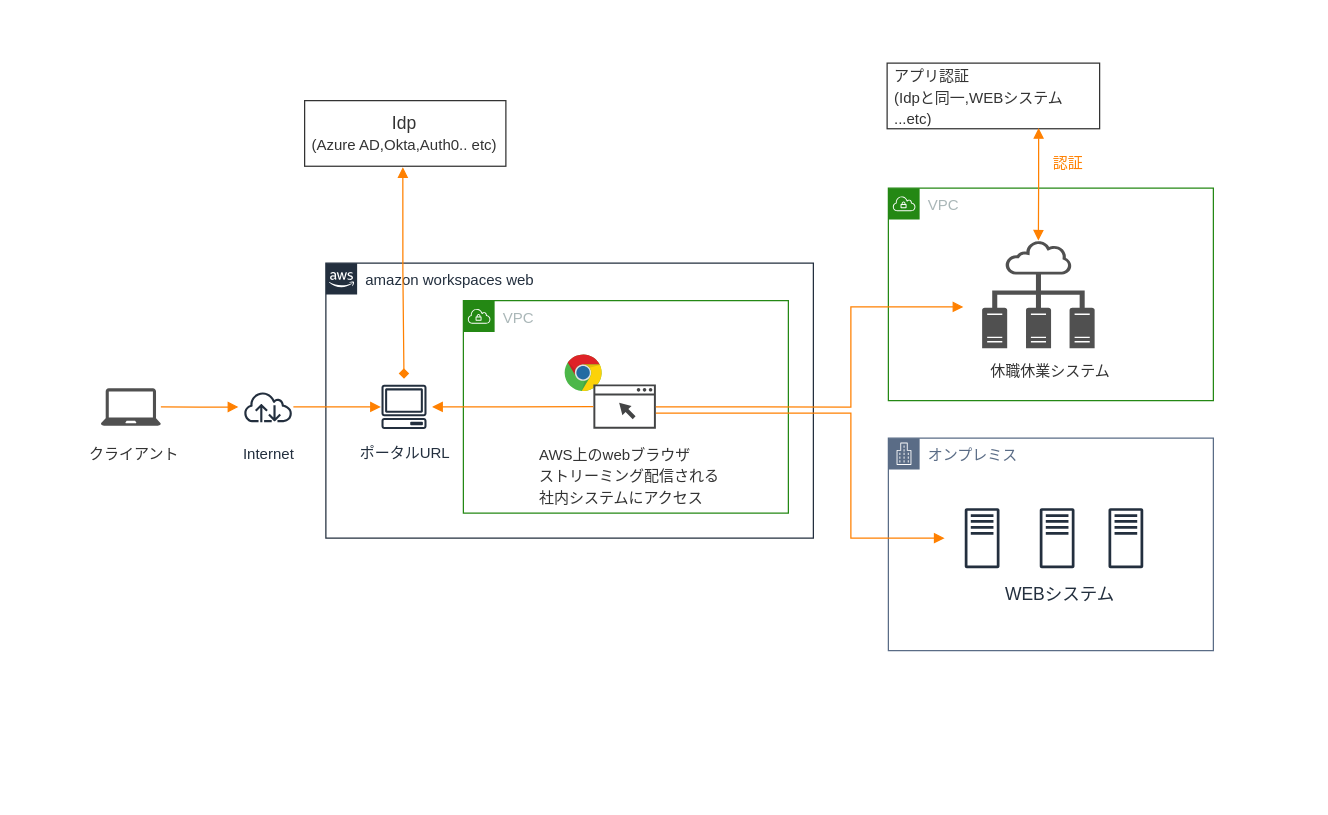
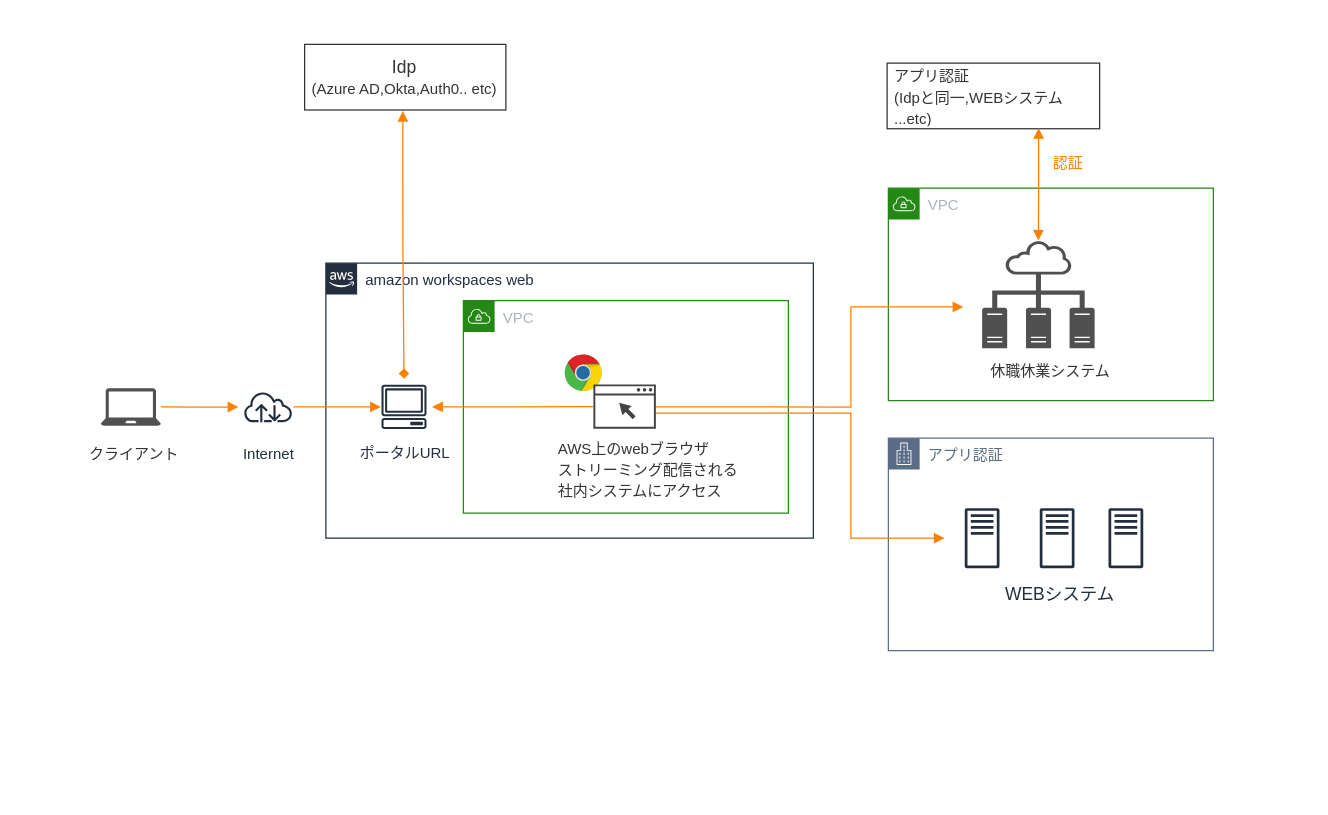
node "Idp (Azure AD,Okta,Auth0.. etc)": moved (405, 133) -> (405, 77)
node "オンプレミス": label "オンプレミス" -> "アプリ認証"
node "AWS上のwebブラウザ ストリーミング配信される 社内システムにアクセス": moved (633, 474) -> (651, 468)
